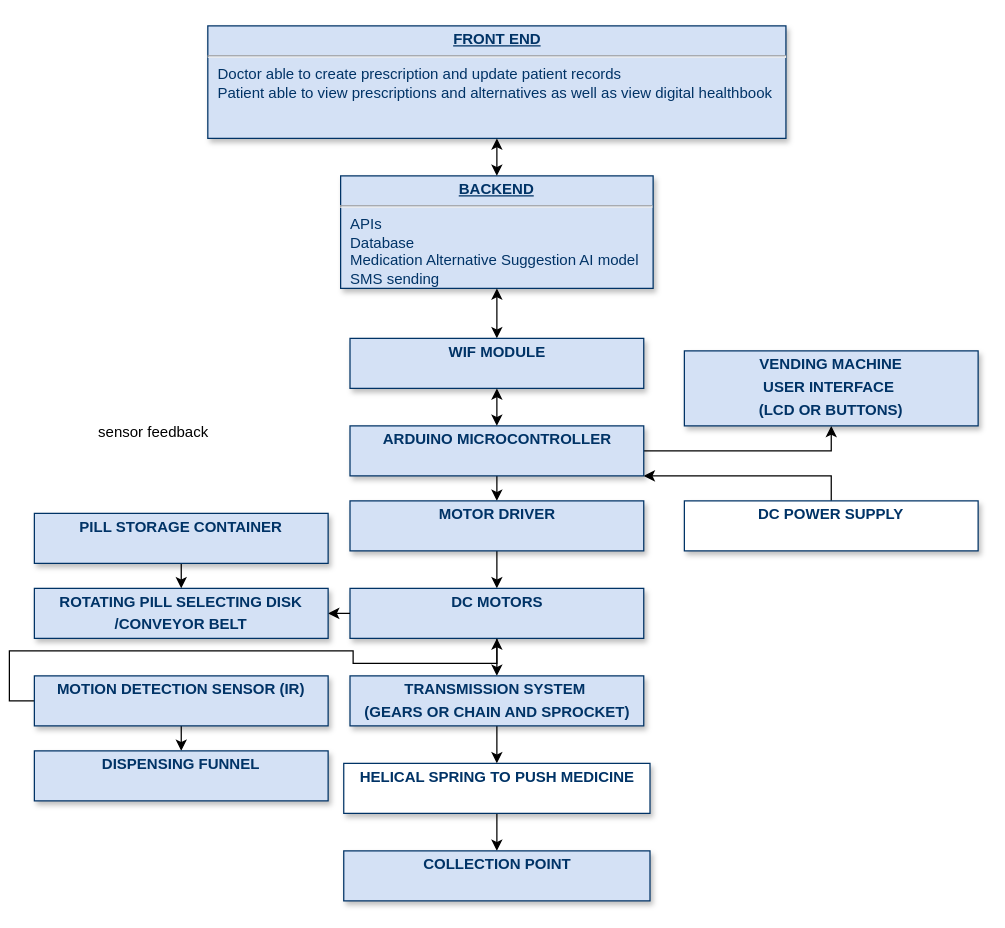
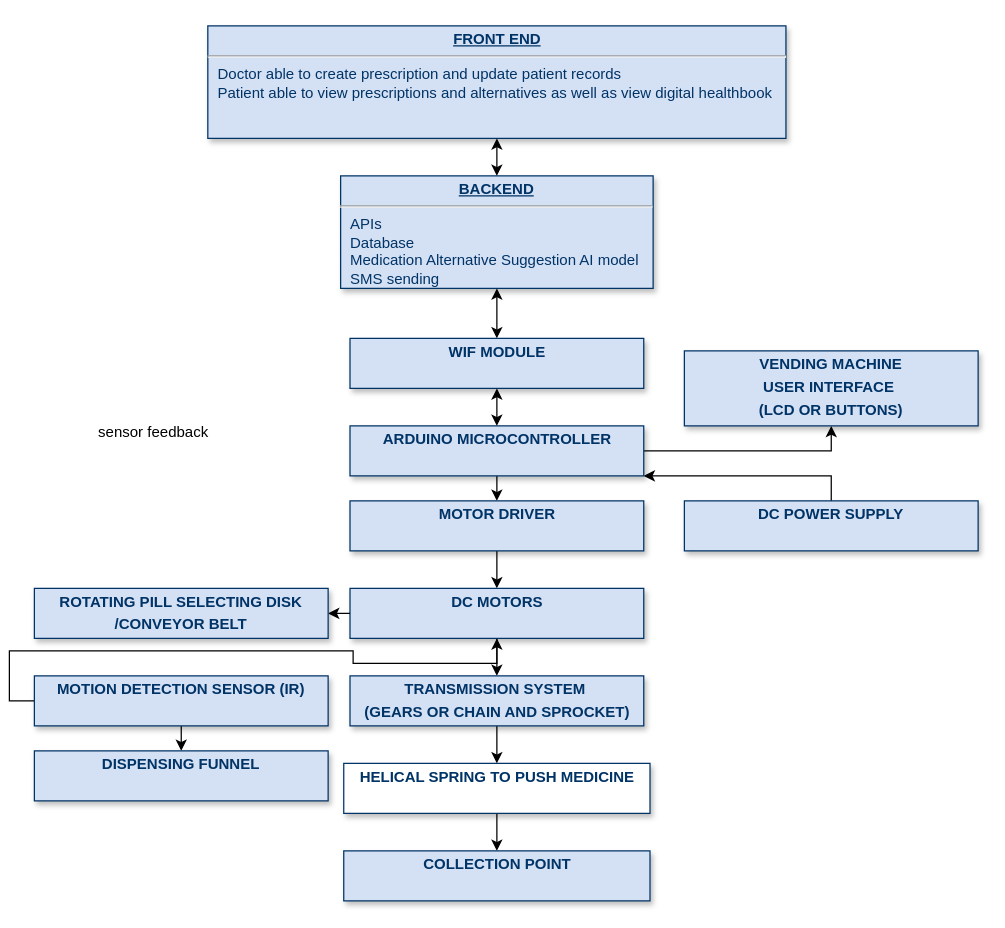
node "DC POWER SUPPLY": fillcolor #ffffff -> #d4e1f5
node "PILL STORAGE CONTAINER": removed
edge "PILL STORAGE CONTAINER" -> "ROTATING PILL SELECTING DISK /CONVEYOR BELT": removed
